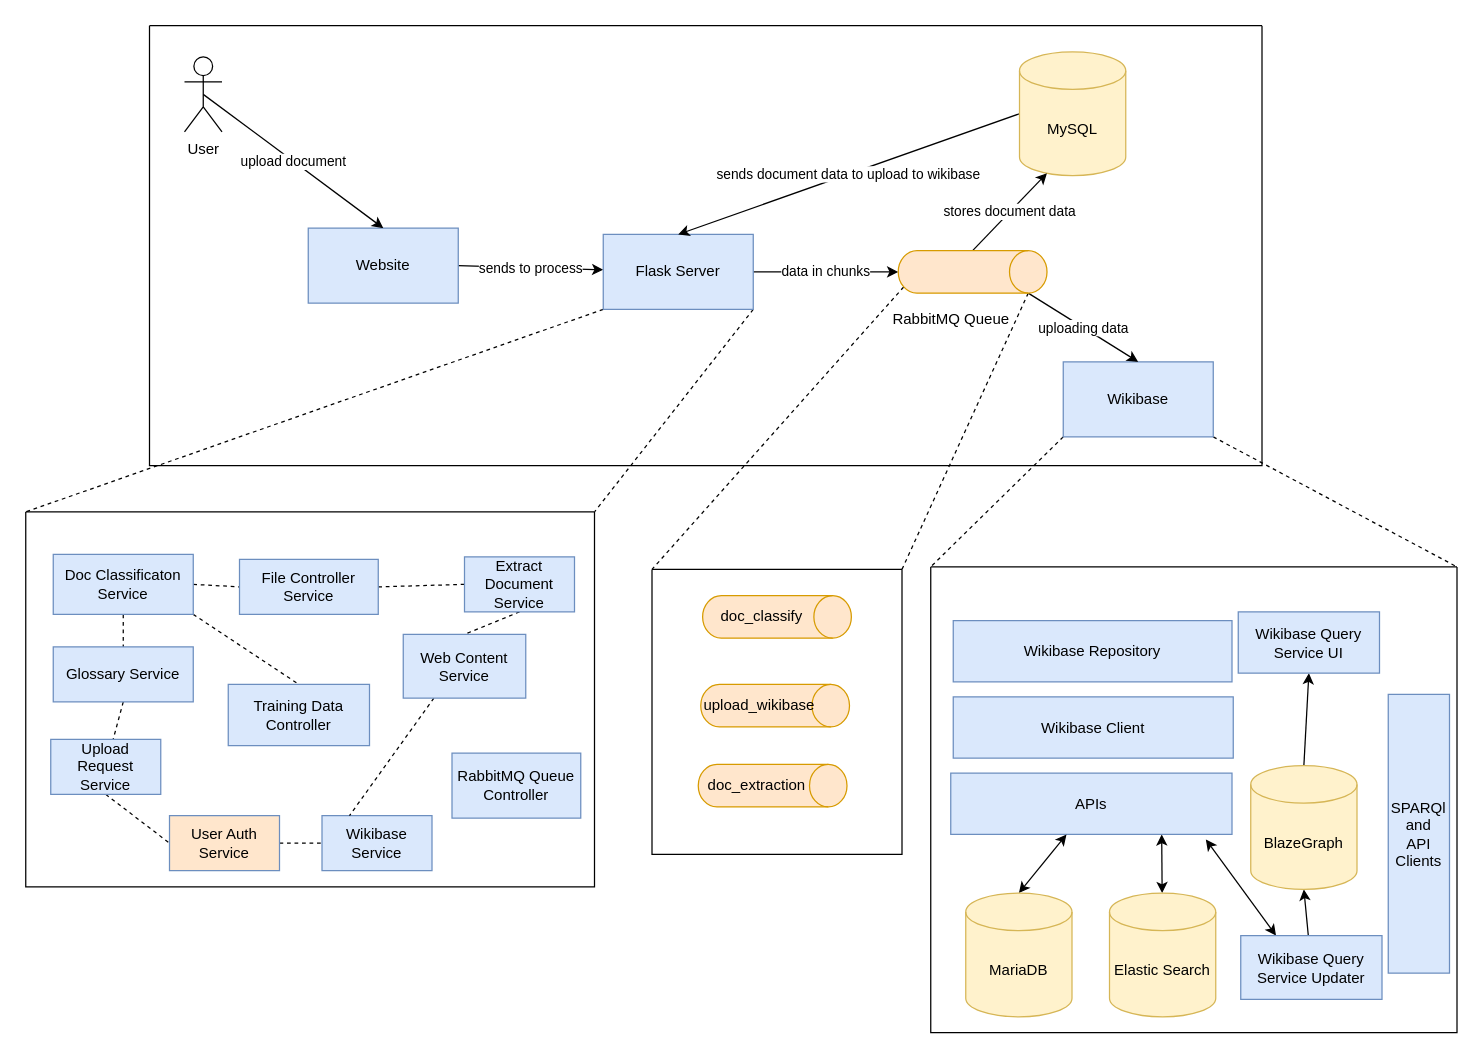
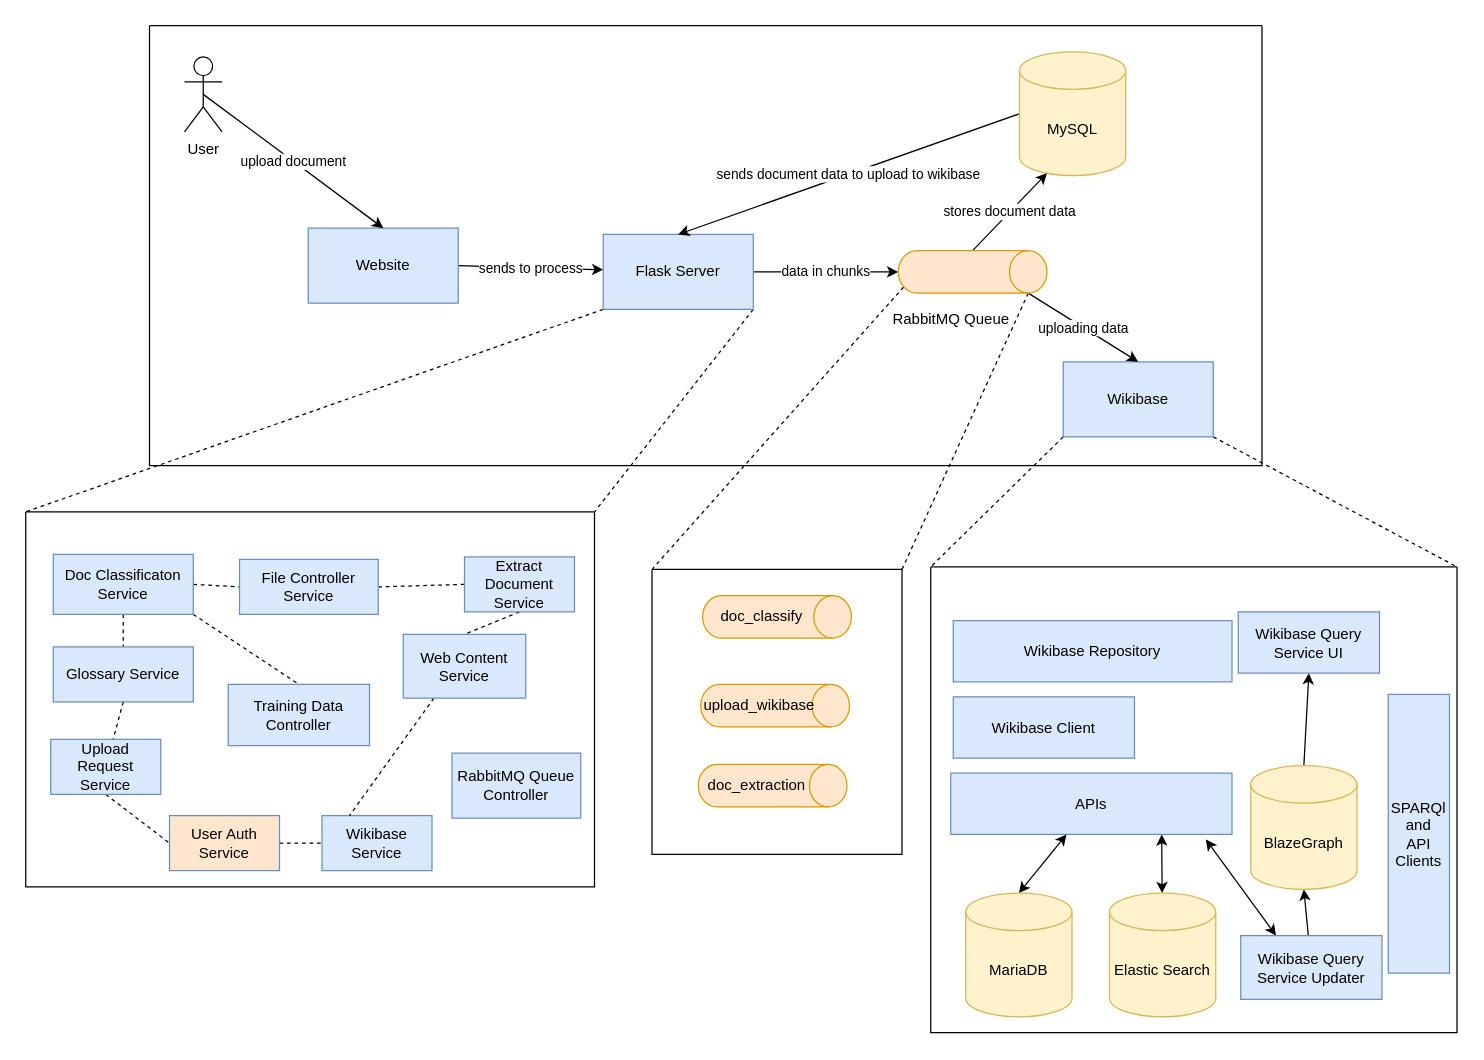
node "Wikibase Client": size 280x61 -> 181x61
